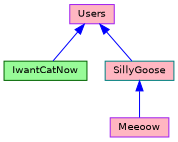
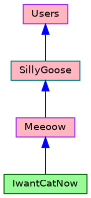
edge "IwantCatNow" -> "Users": now "IwantCatNow" -> "Meeoow"
